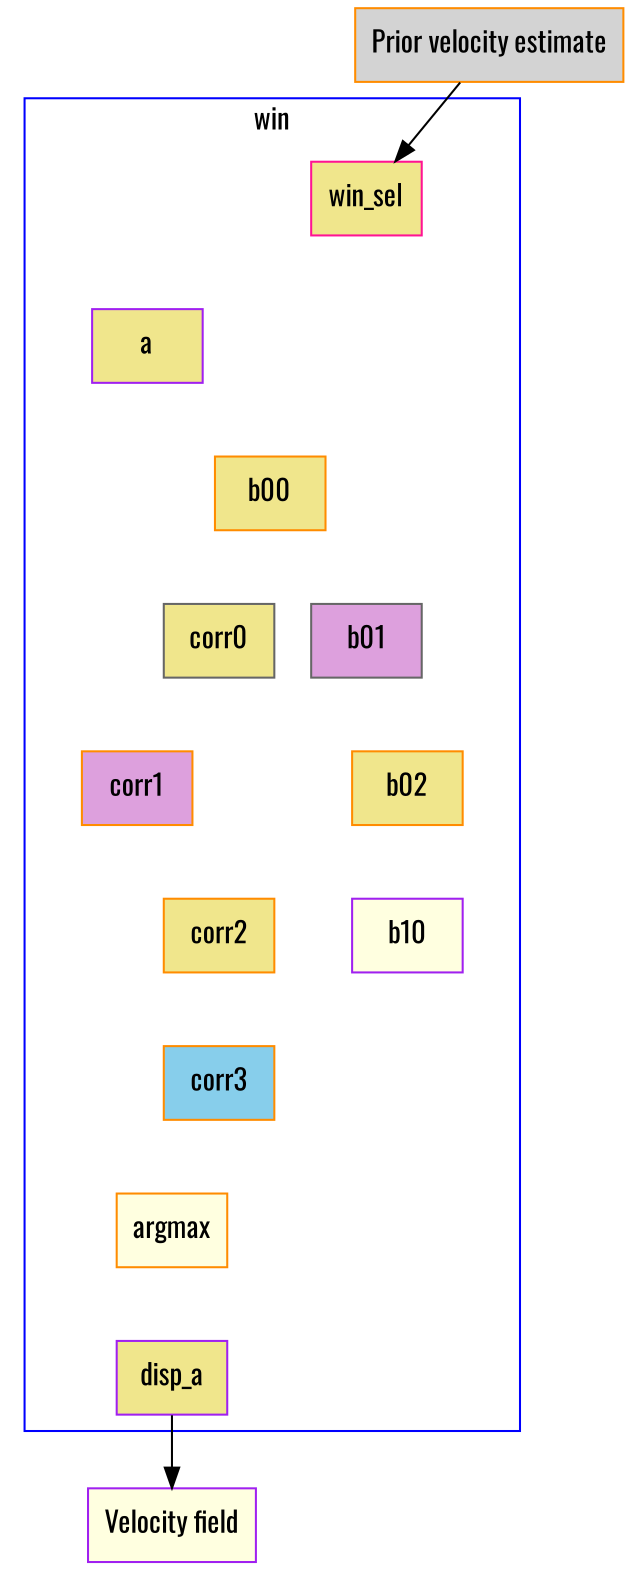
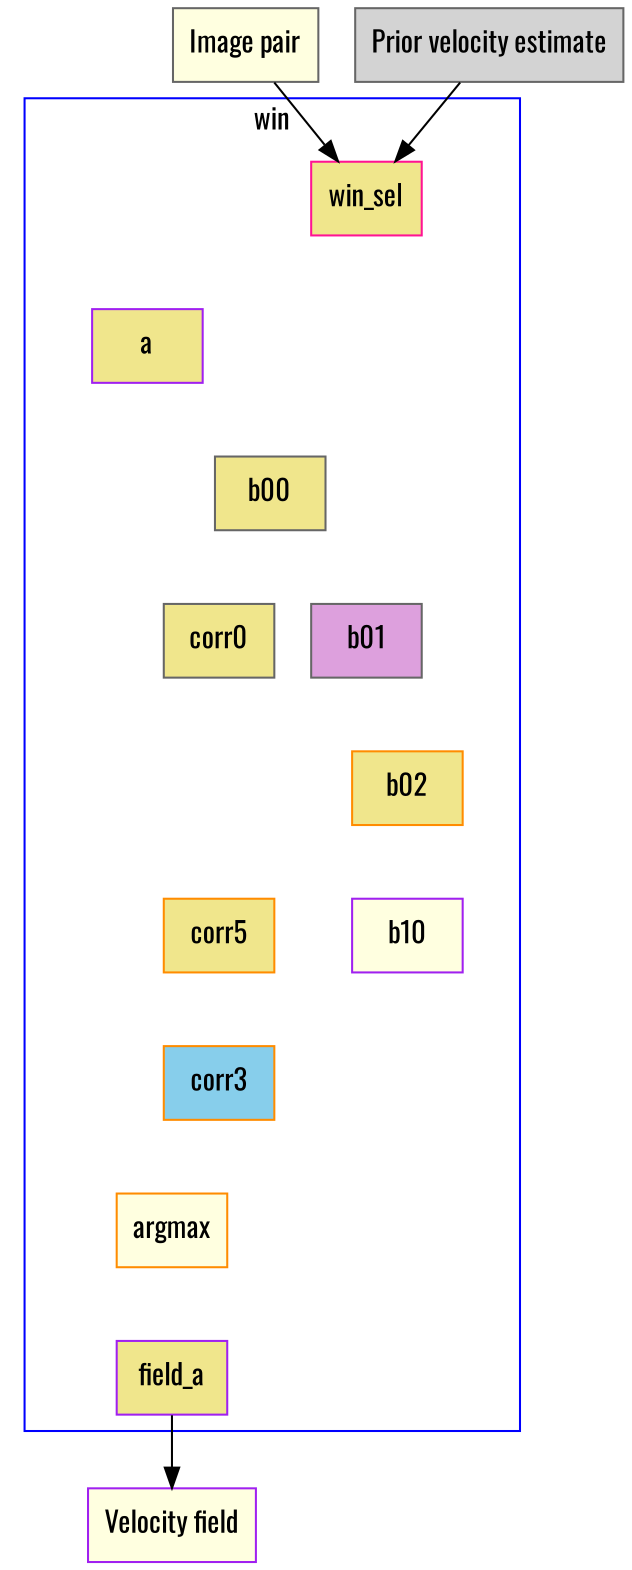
node "Image pair": added
node "Prior velocity estimate": color darkorange -> gray40
node "b00": color darkorange -> gray40
node "corr1": removed
node "corr2": label "corr2" -> "corr5"
node "disp_a": label "disp_a" -> "field_a"
